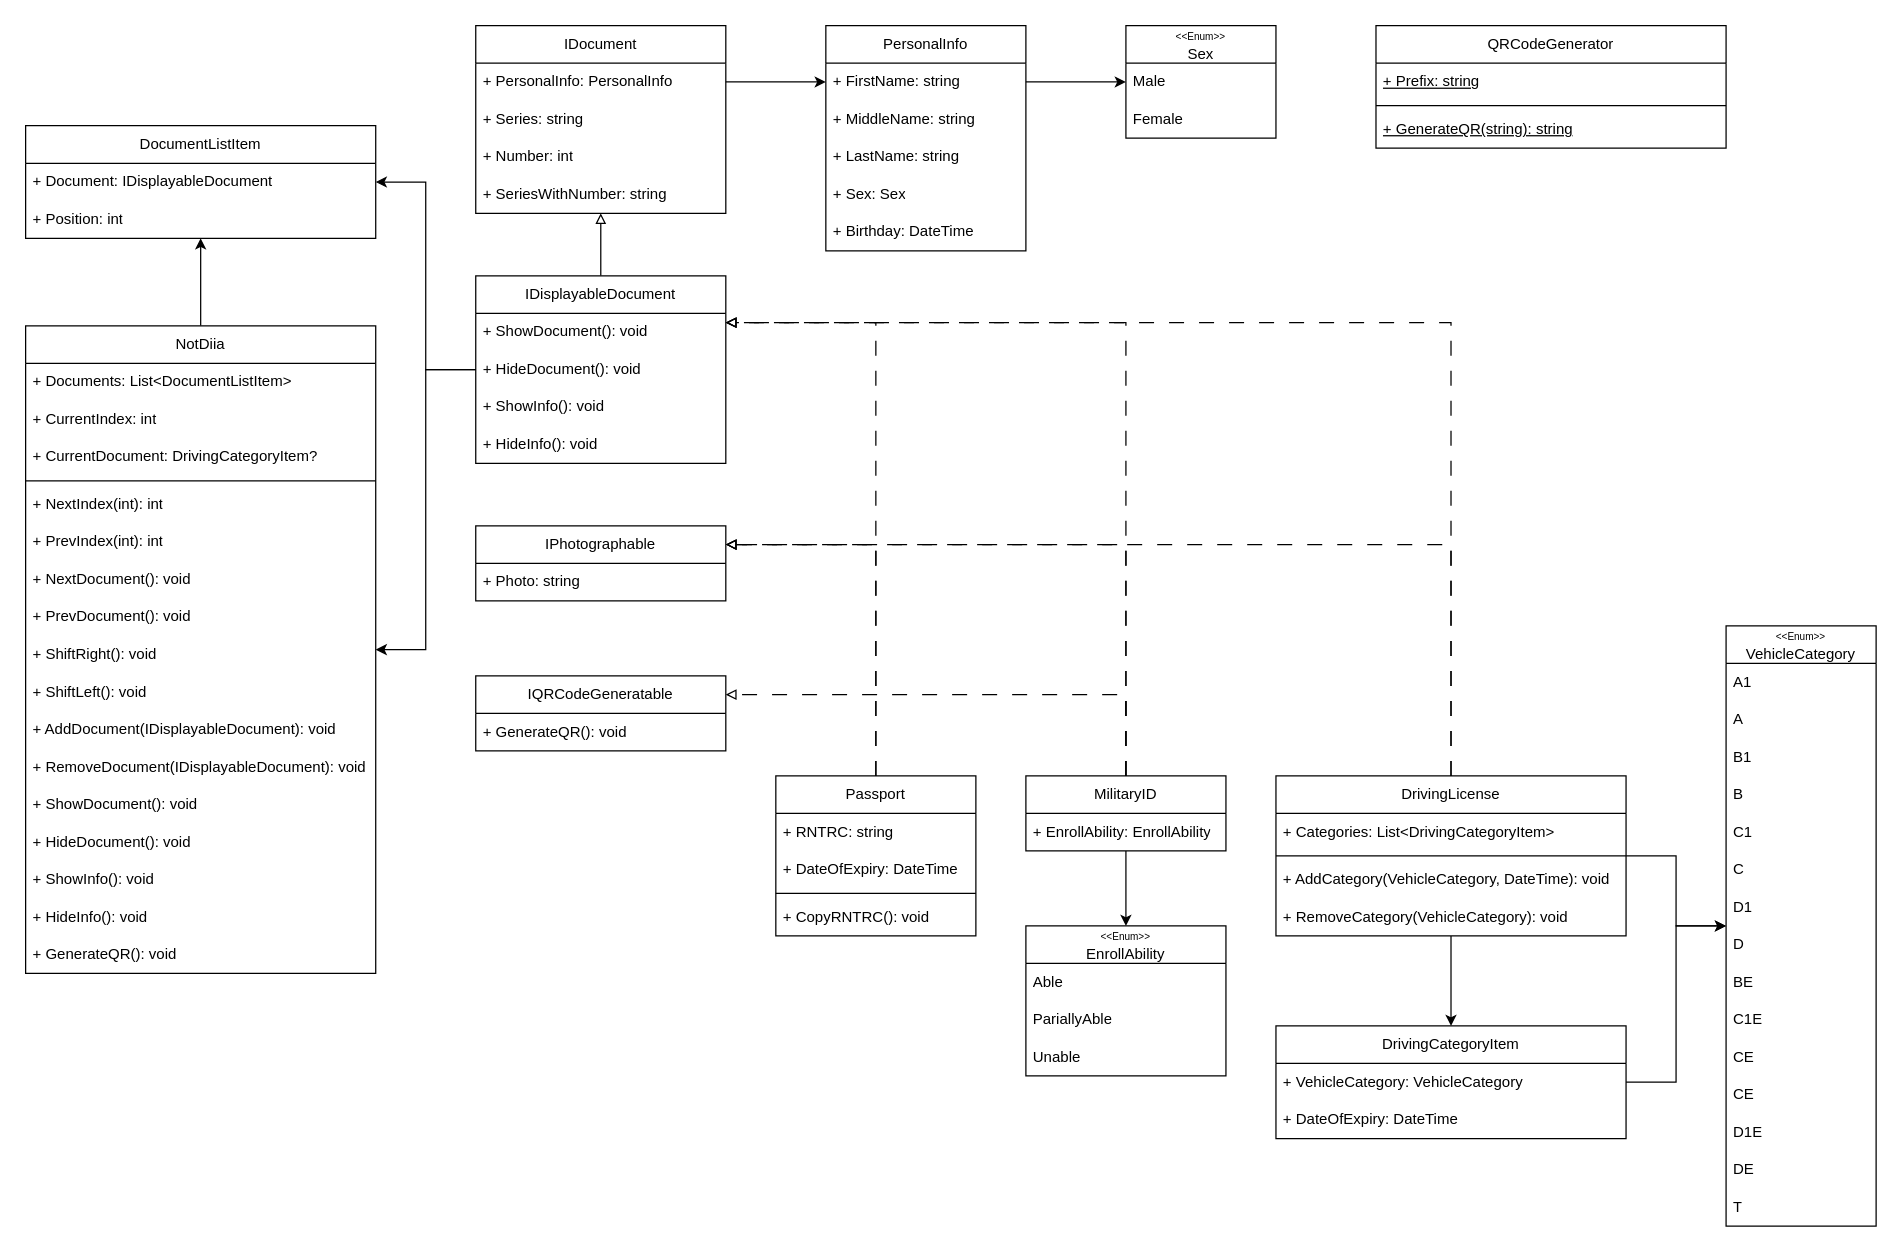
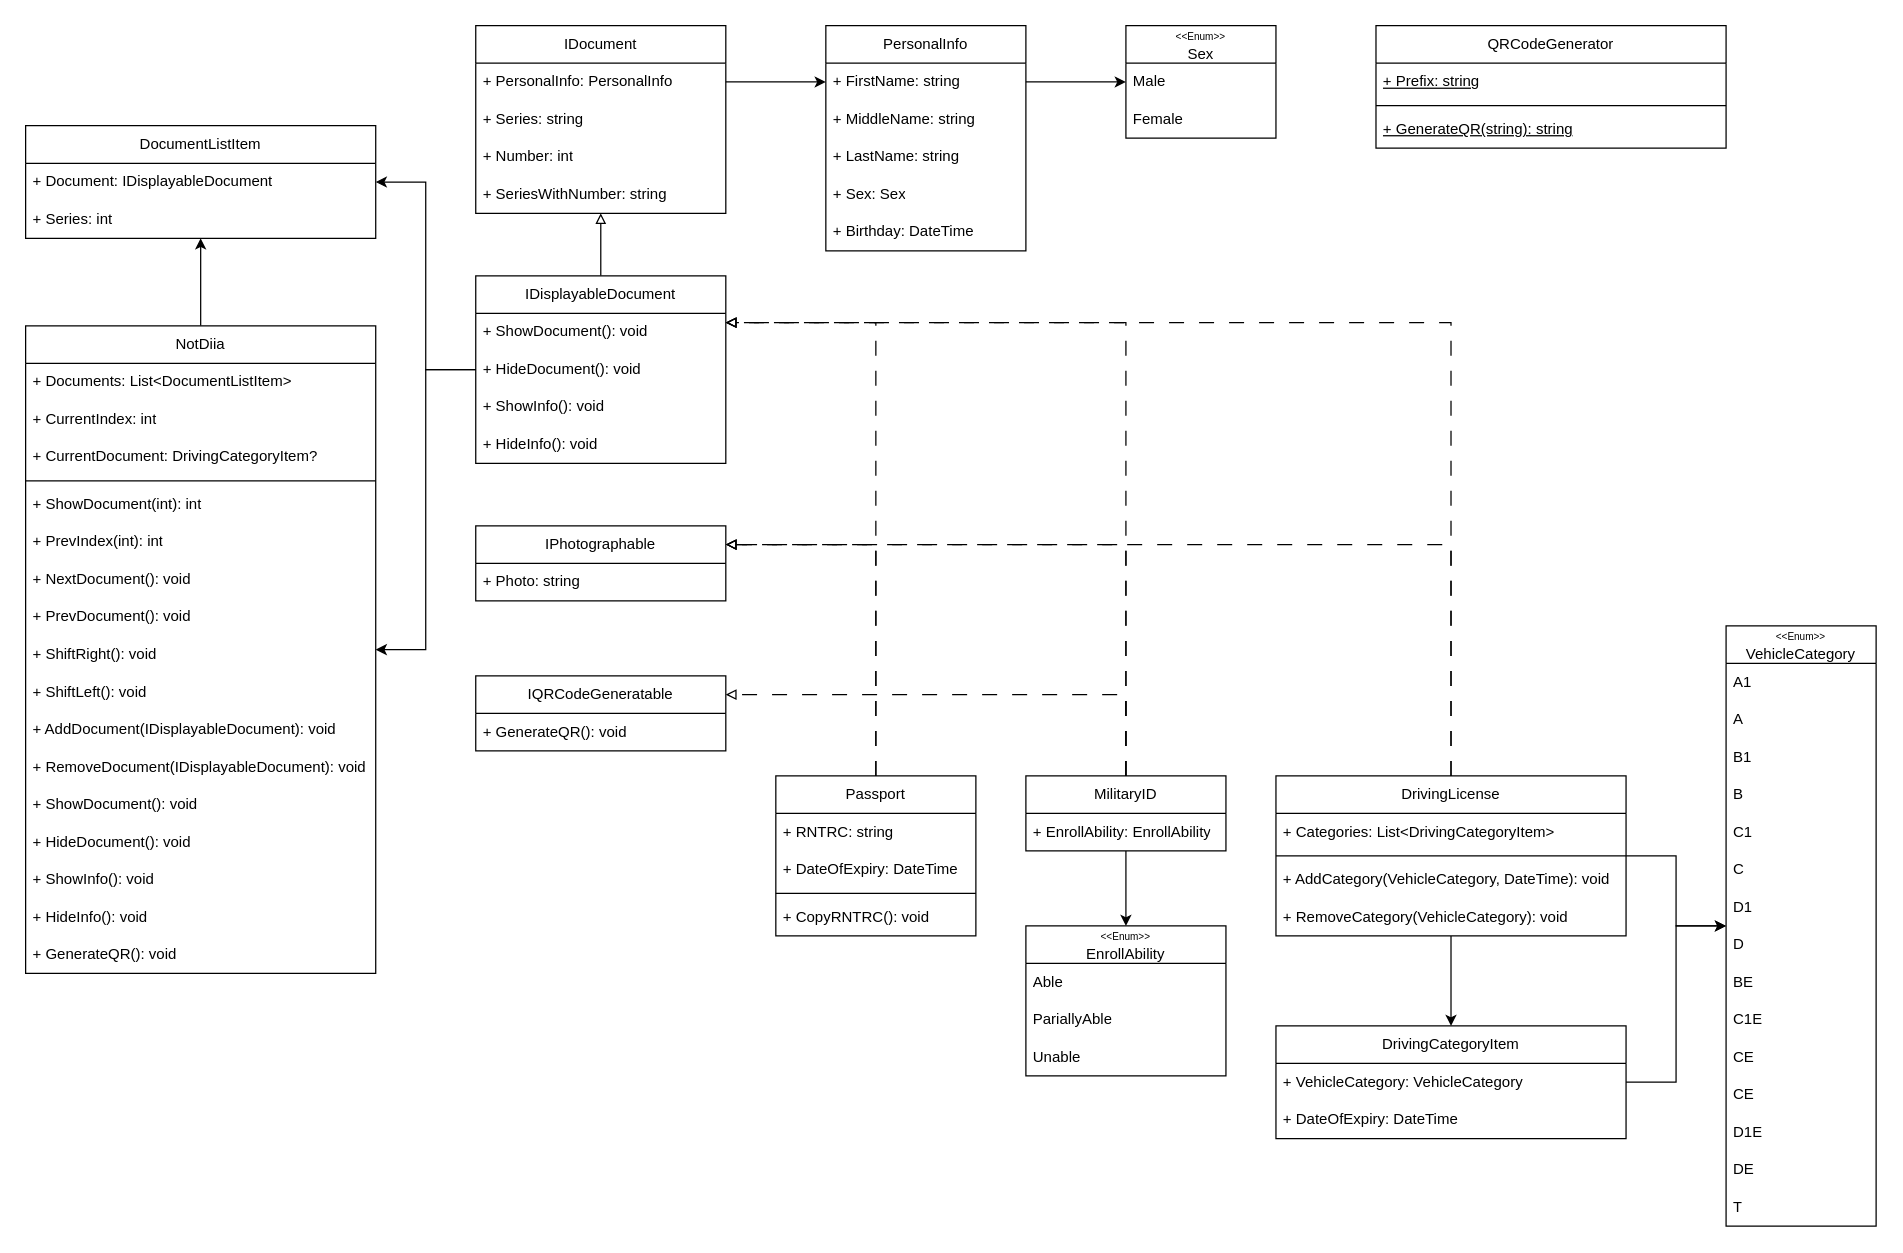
node "+ Position: int": label "+ Position: int" -> "+ Series: int"
node "+ NextIndex(int): int": label "+ NextIndex(int): int" -> "+ ShowDocument(int): int"
